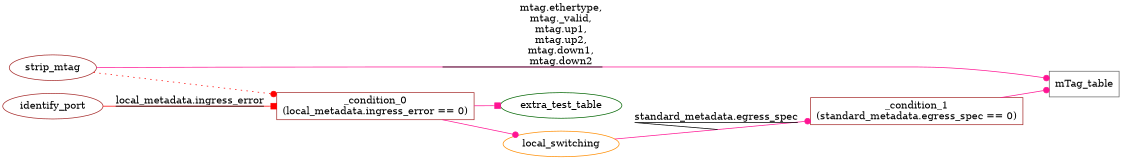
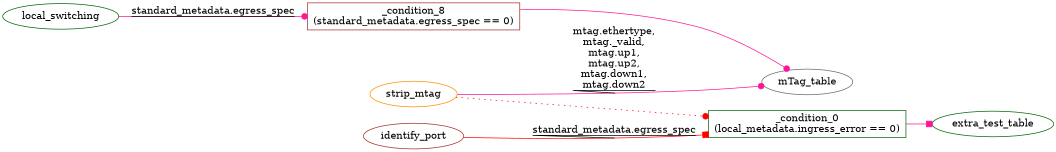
node "strip_mtag": color brown -> darkorange
node "mTag_table": shape box -> ellipse
edge "identify_port" -> "_condition_0 (local_metadata.ingress_error == 0)": label "local_metadata.ingress_error" -> "standard_metadata.egress_spec"
node "_condition_0 (local_metadata.ingress_error == 0)": color brown -> darkgreen
node "_condition_1 (standard_metadata.egress_spec == 0)": label "_condition_1 (standard_metadata.egress_spec == 0)" -> "_condition_8 (standard_metadata.egress_spec == 0)"
edge "_condition_0 (local_metadata.ingress_error == 0)" -> "local_switching": removed
node "local_switching": color darkorange -> darkgreen
